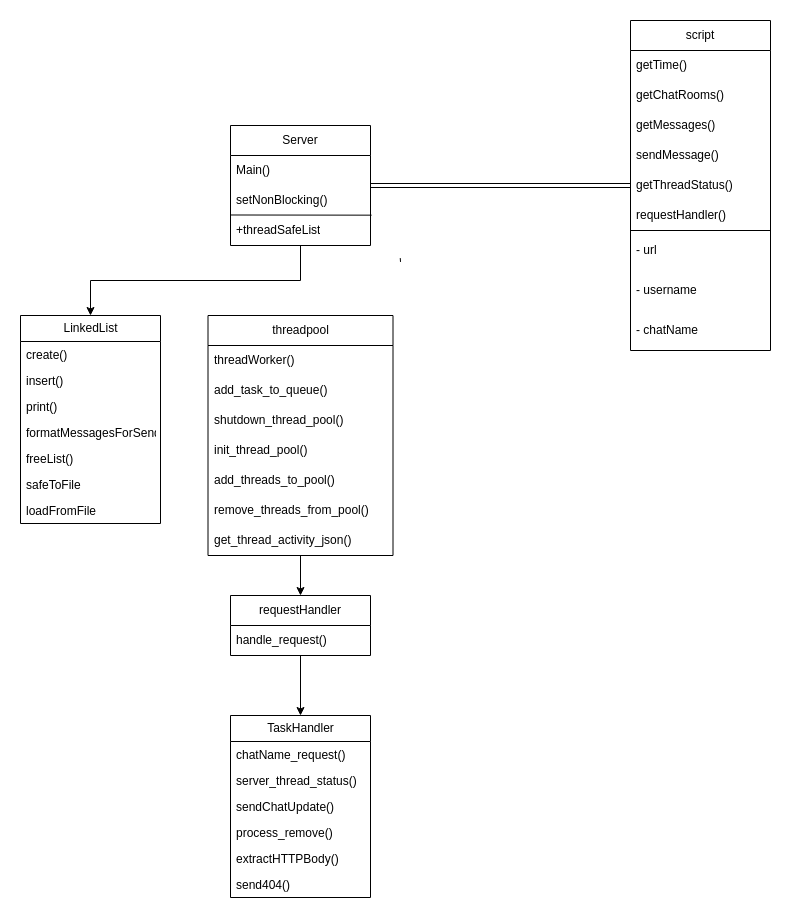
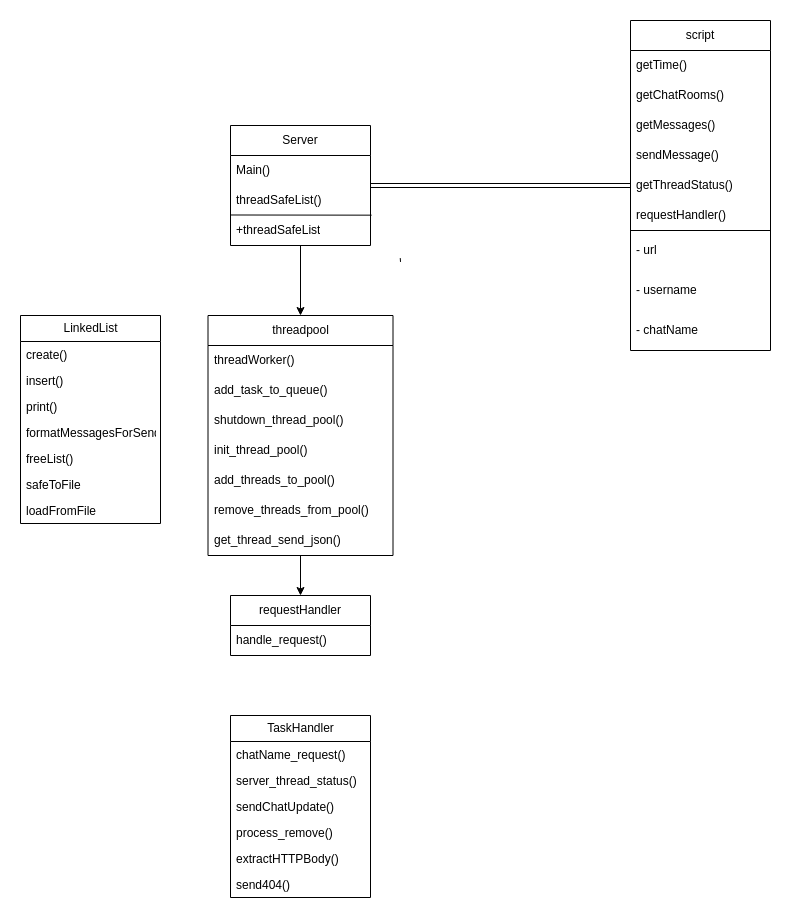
node "setNonBlocking()": label "setNonBlocking()" -> "threadSafeList()"
edge "Server" -> "LinkedList": removed
edge "Server" -> "threadpool": added
node "get_thread_activity_json()": label "get_thread_activity_json()" -> "get_thread_send_json()"
edge "requestHandler" -> "TaskHandler": removed
